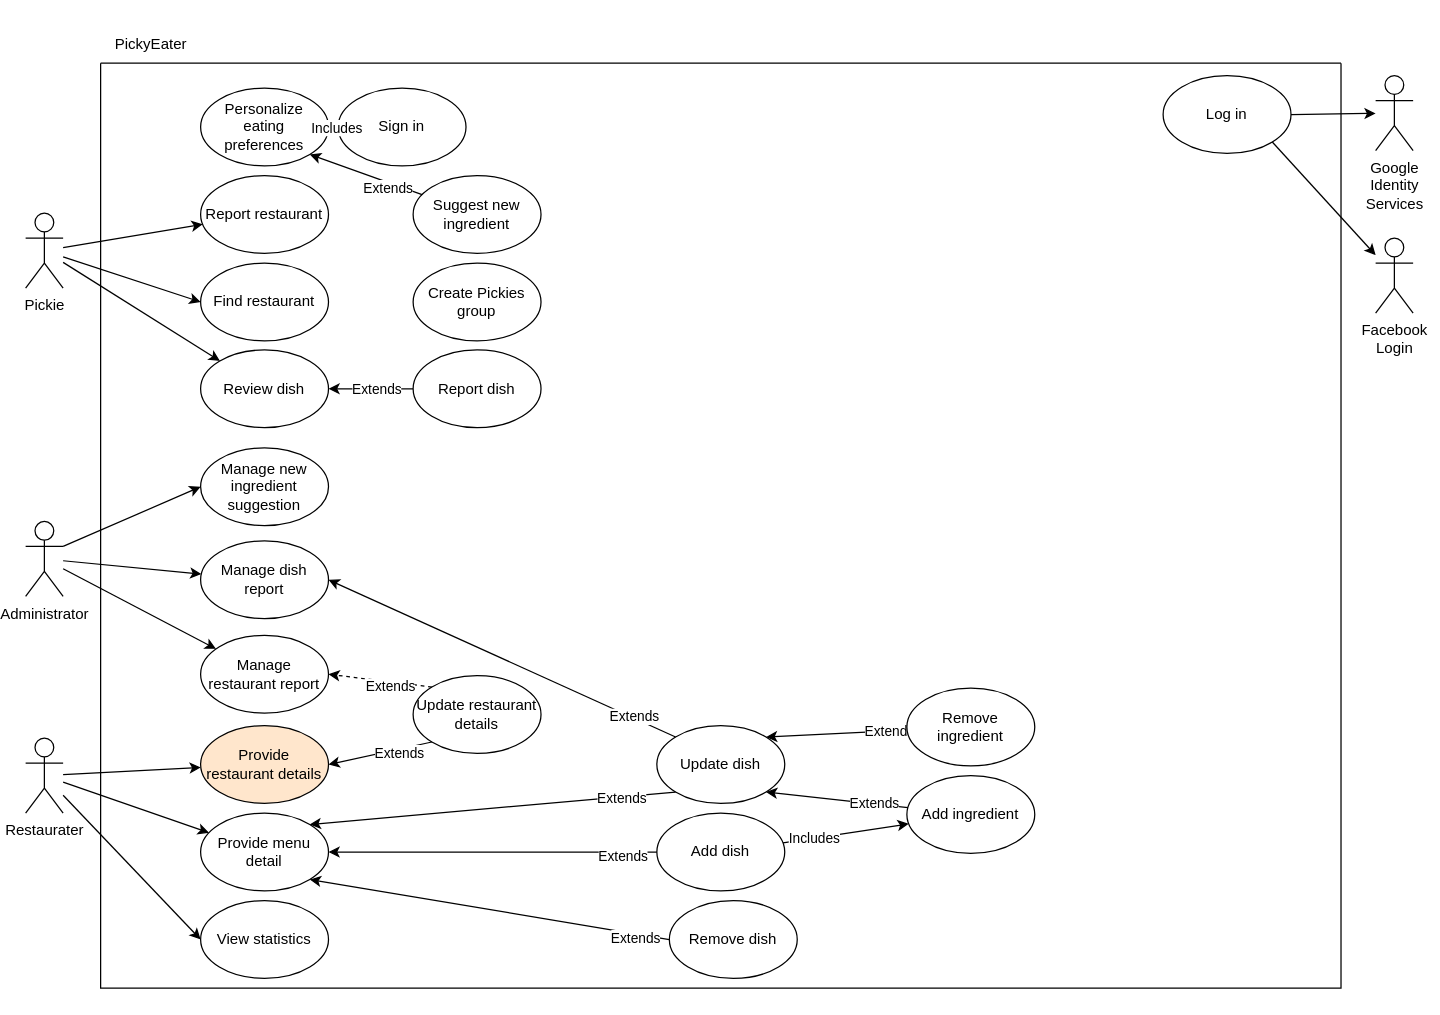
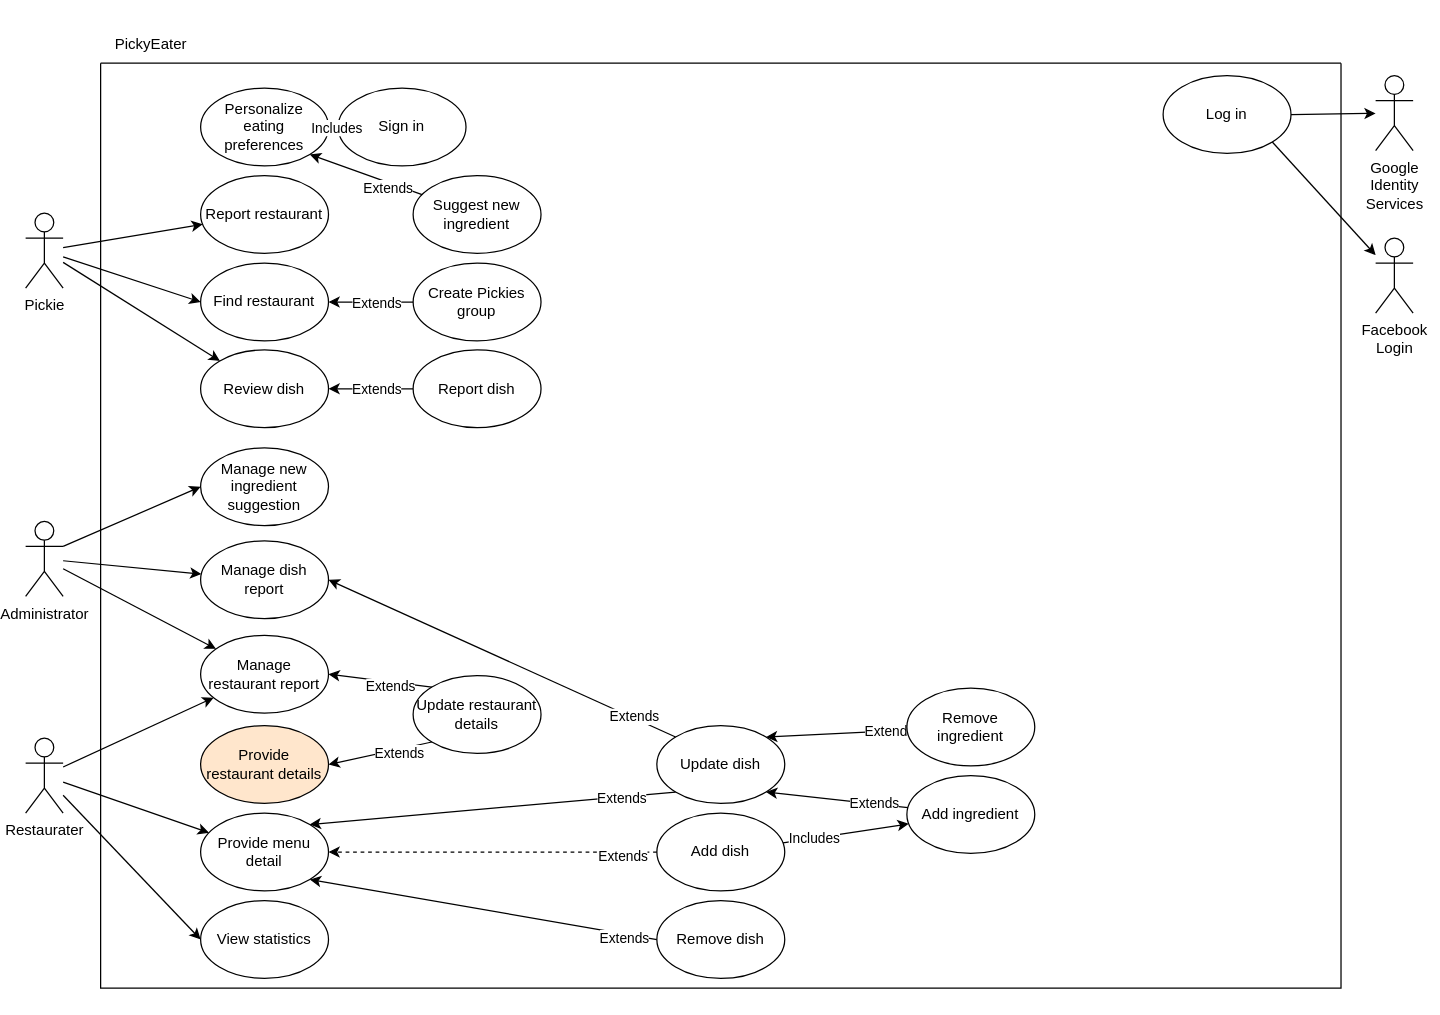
edge "Create Pickies group" -> "Find restaurant": added, label "Extends"
edge "Update restaurant details" -> "Manage restaurant report": style dashed -> solid
edge "Restaurater" -> "Provide restaurant details": now "Restaurater" -> "Manage restaurant report"
edge "Add dish" -> "Provide menu detail": style solid -> dashed
node "Remove dish": moved (733, 940) -> (721, 940)
